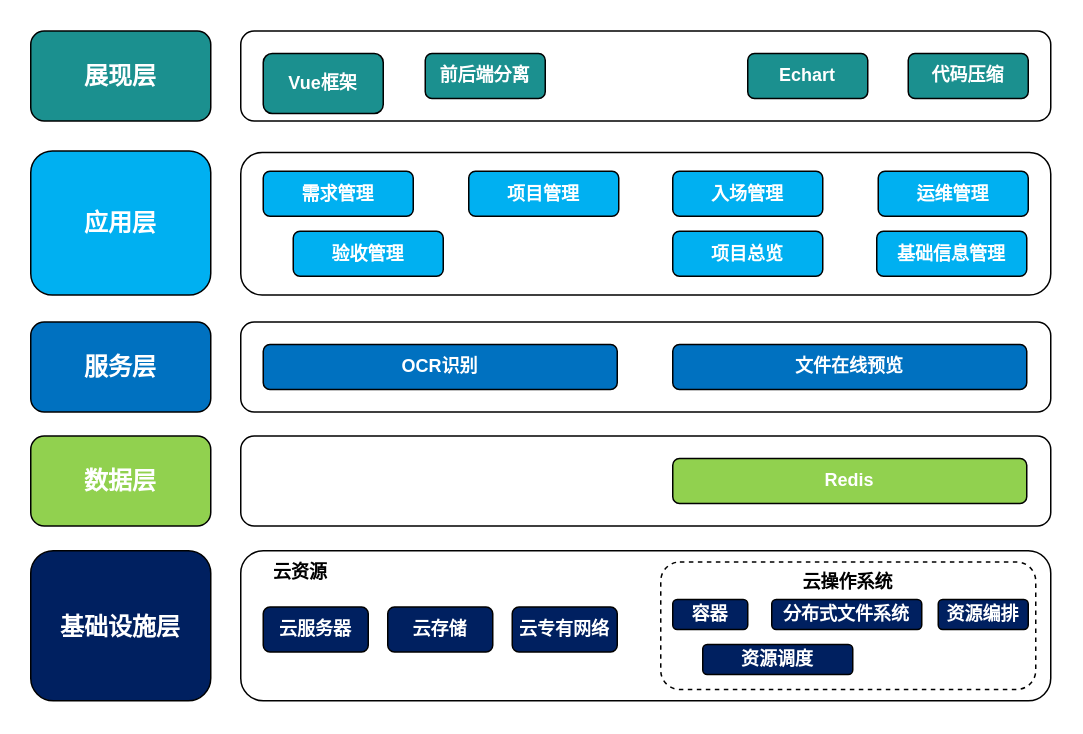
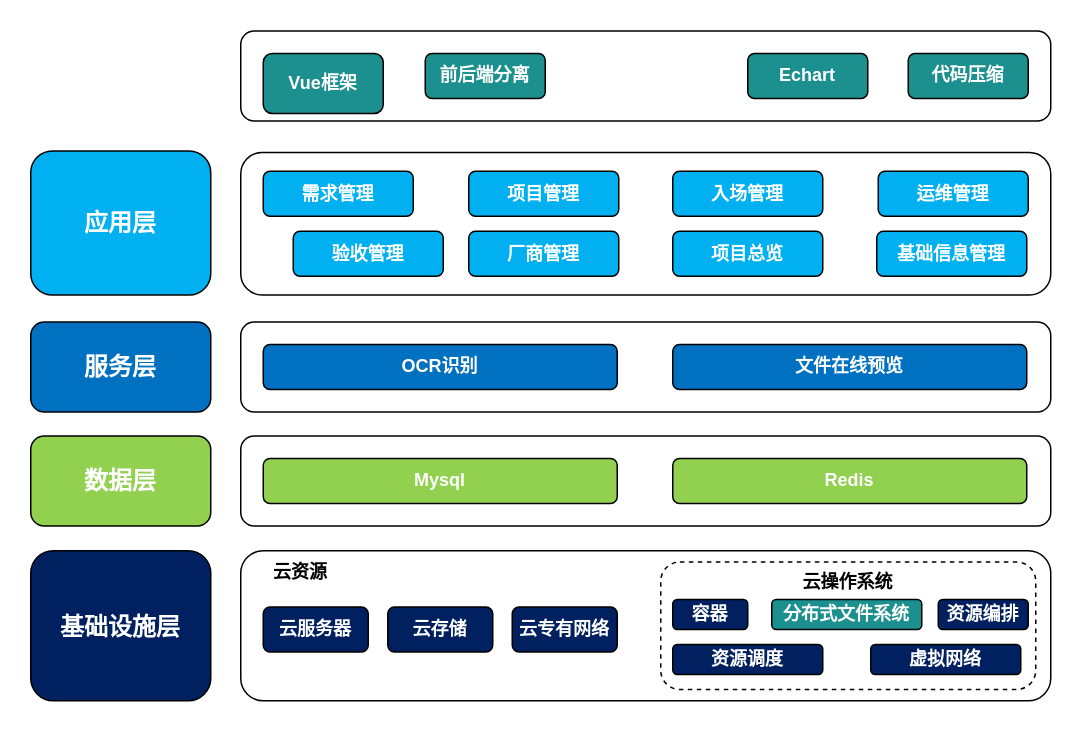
node "展现层": removed
node "厂商管理": added
node "Mysql": added
node "分布式文件系统": fillcolor #002060 -> #1b908f
node "资源调度": moved (778, 659) -> (748, 659)
node "虚拟网络": added
